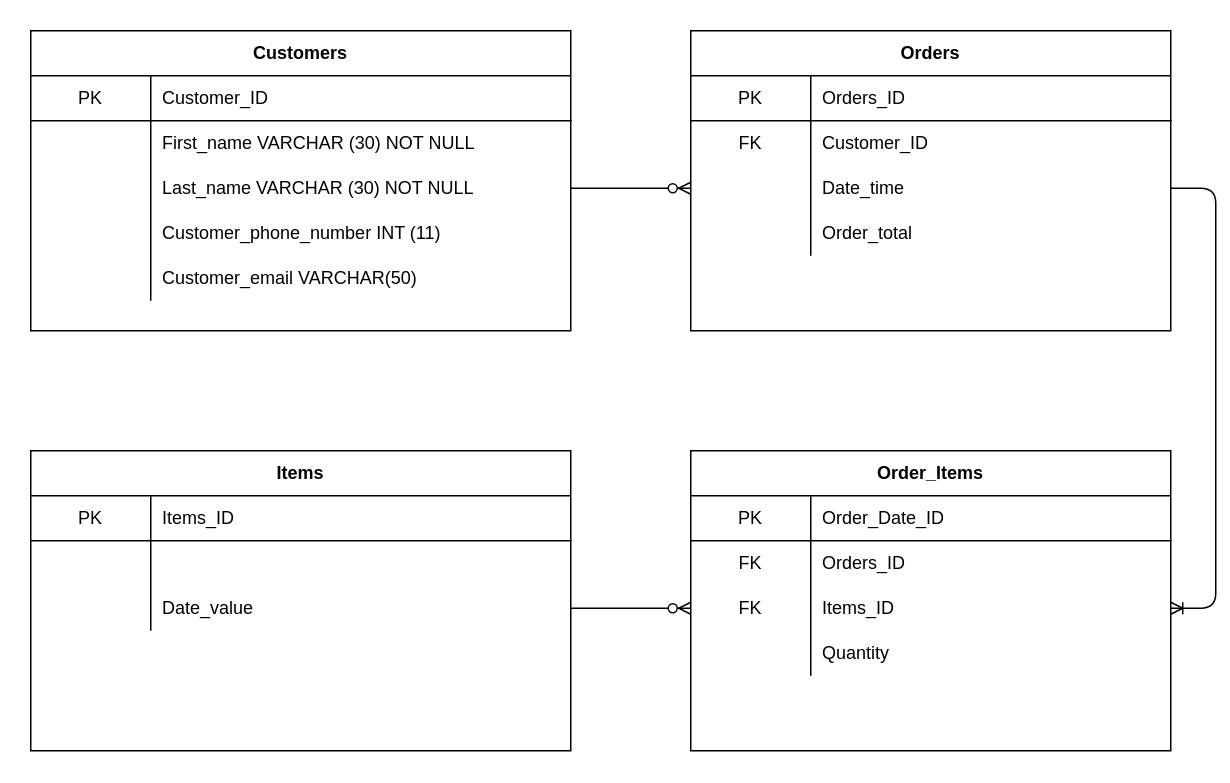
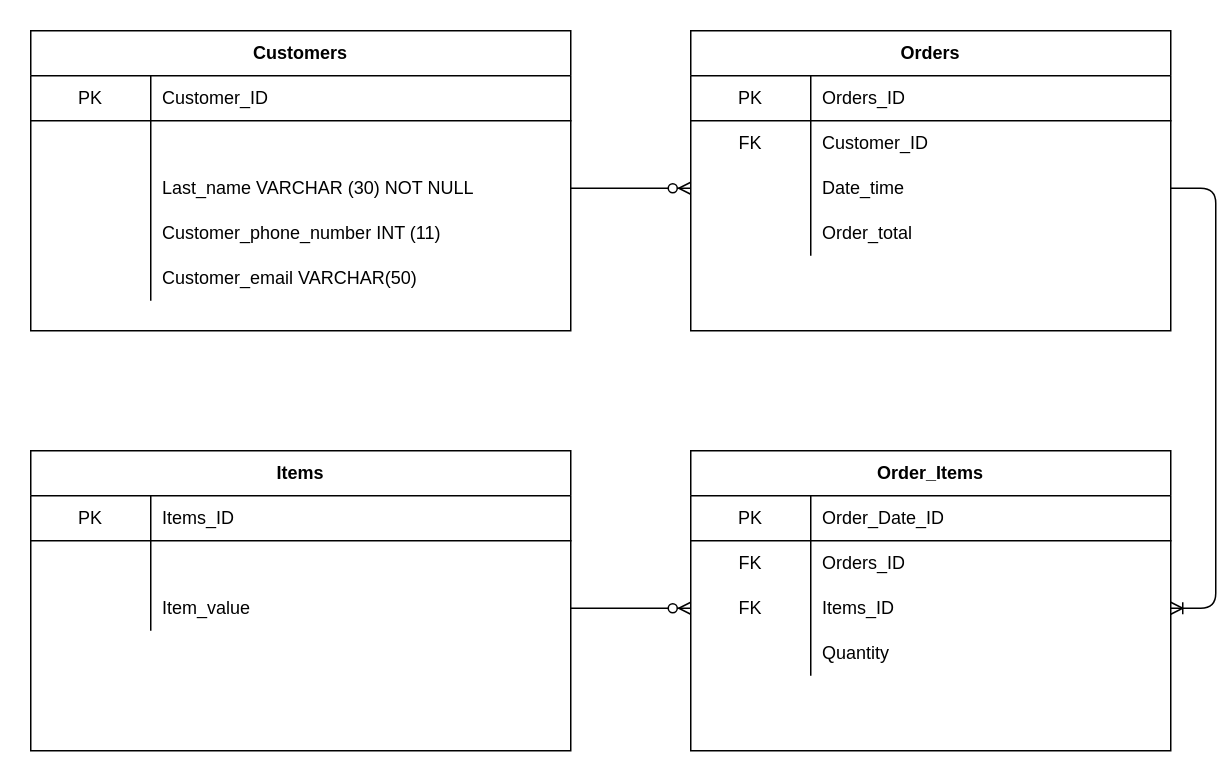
node "First_name VARCHAR (30) NOT NULL": removed
node "Date_value": label "Date_value" -> "Item_value"
